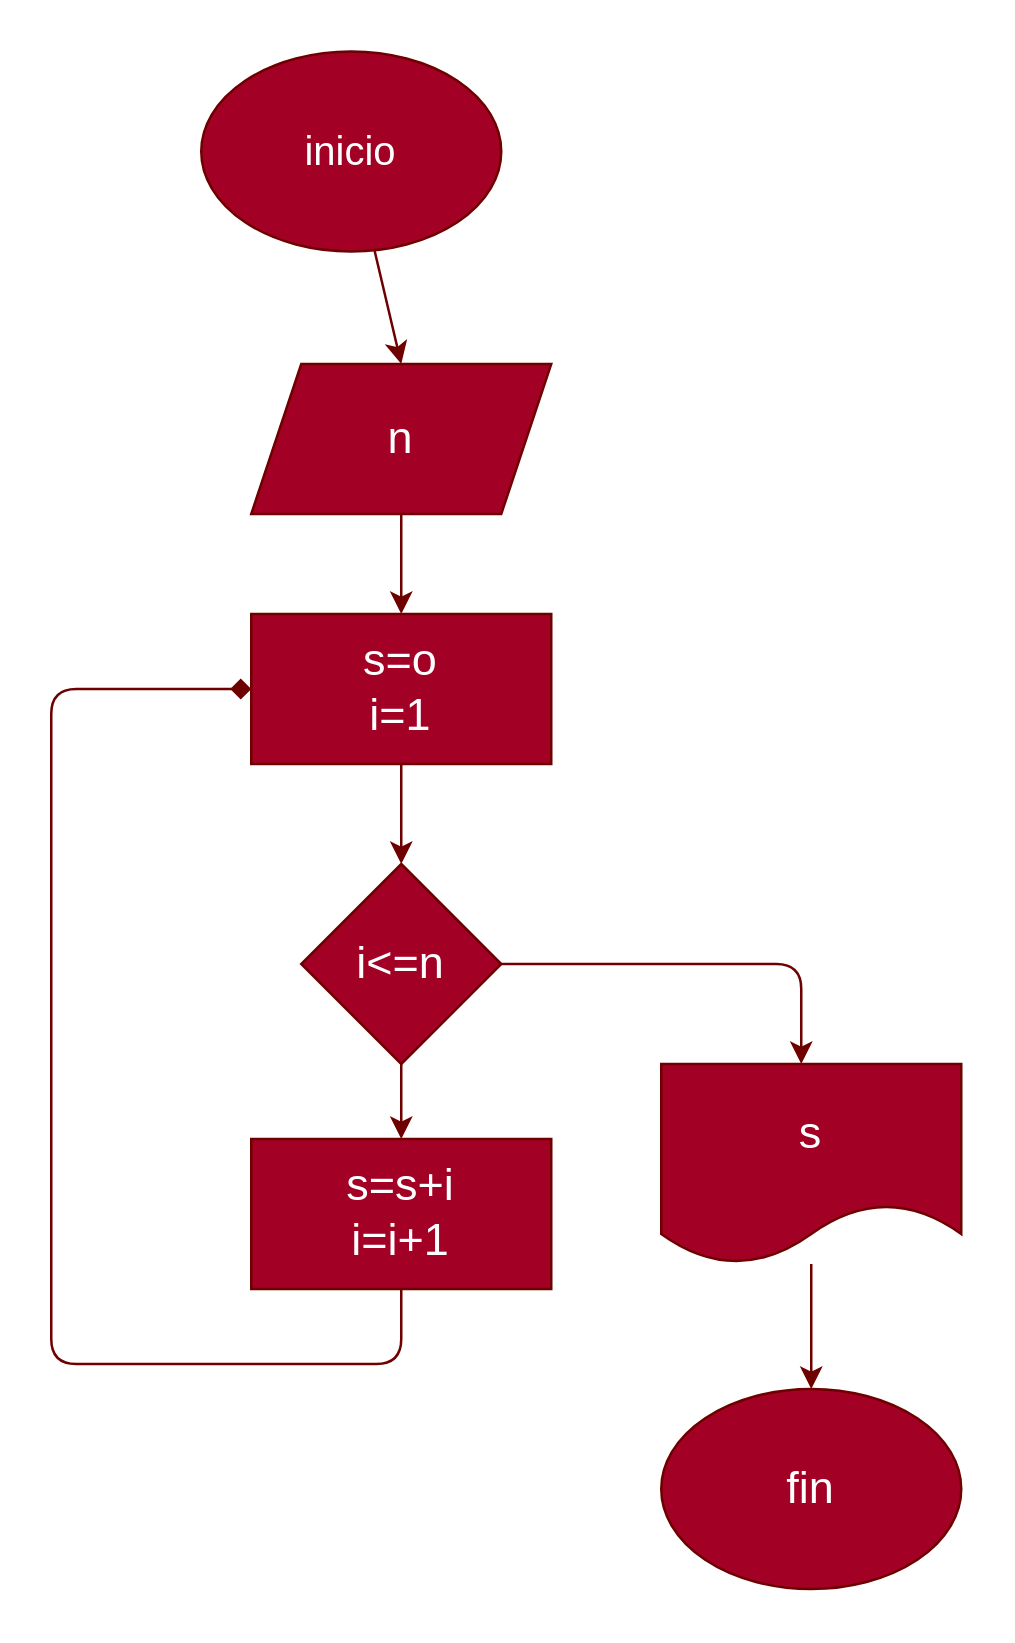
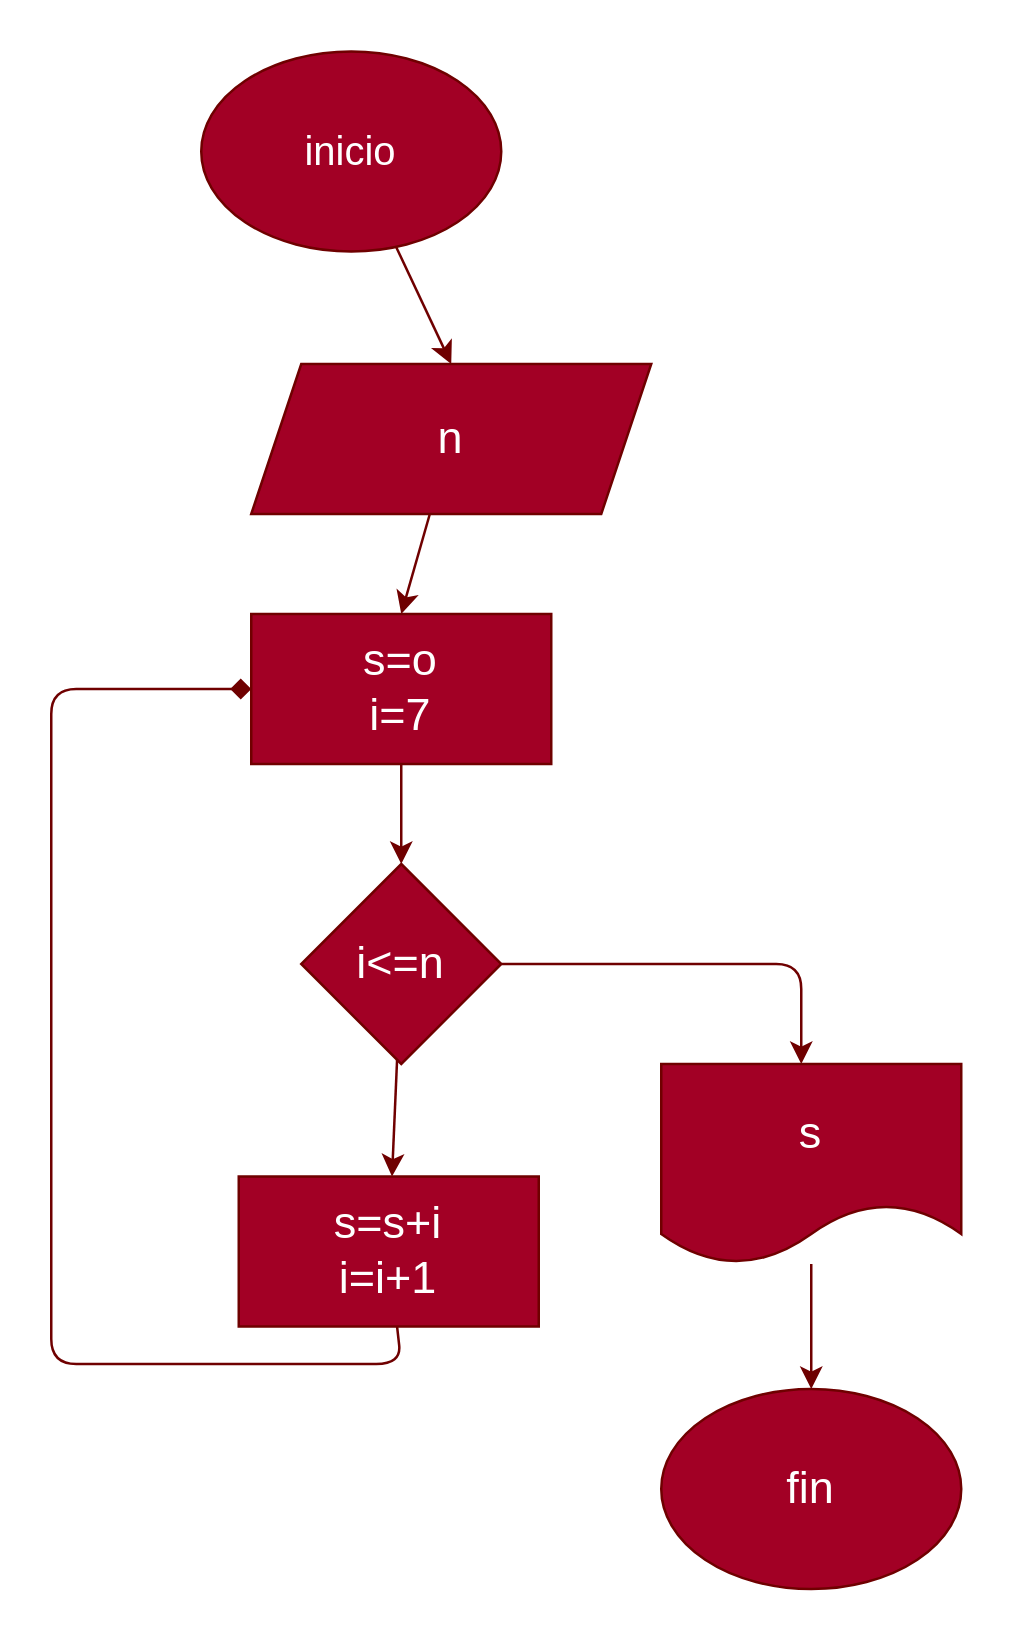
node "n": size 300x150 -> 400x150
node "s=o i=1": label "s=o i=1" -> "s=o i=7"
node "s=s+i i=i+1": moved (401, 1214) -> (389, 1251)
